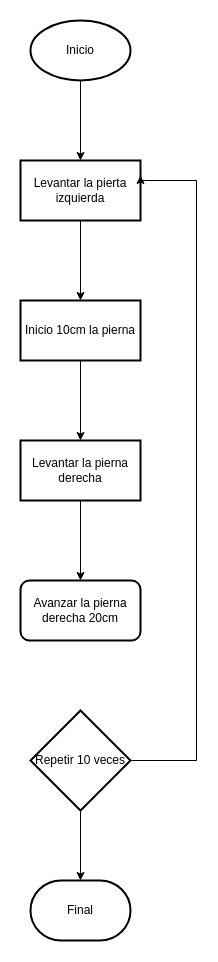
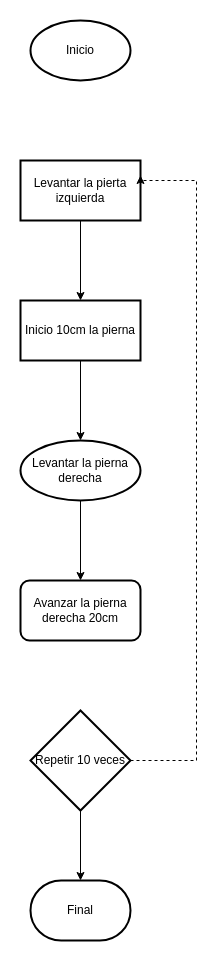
edge "Inicio" -> "Levantar la pierta izquierda": removed
node "Levantar la pierna derecha": shape rectangle -> ellipse
edge "Repetir 10 veces" -> "Levantar la pierta izquierda": style solid -> dashed
